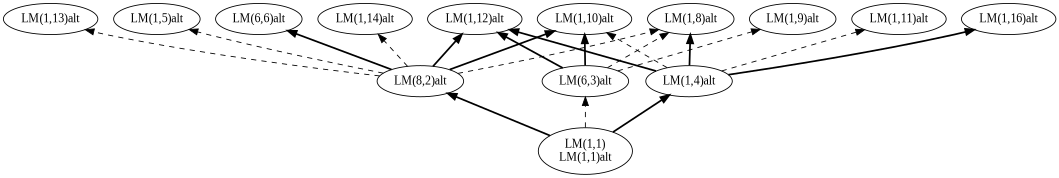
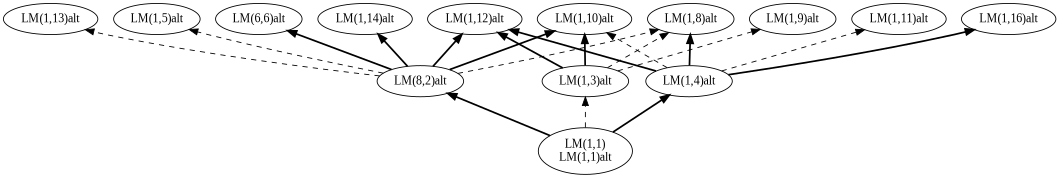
edge "LM(8,2)alt" -> "LM(1,14)alt": style dashed -> bold
node "LM(6,3)alt": label "LM(6,3)alt" -> "LM(1,3)alt"
